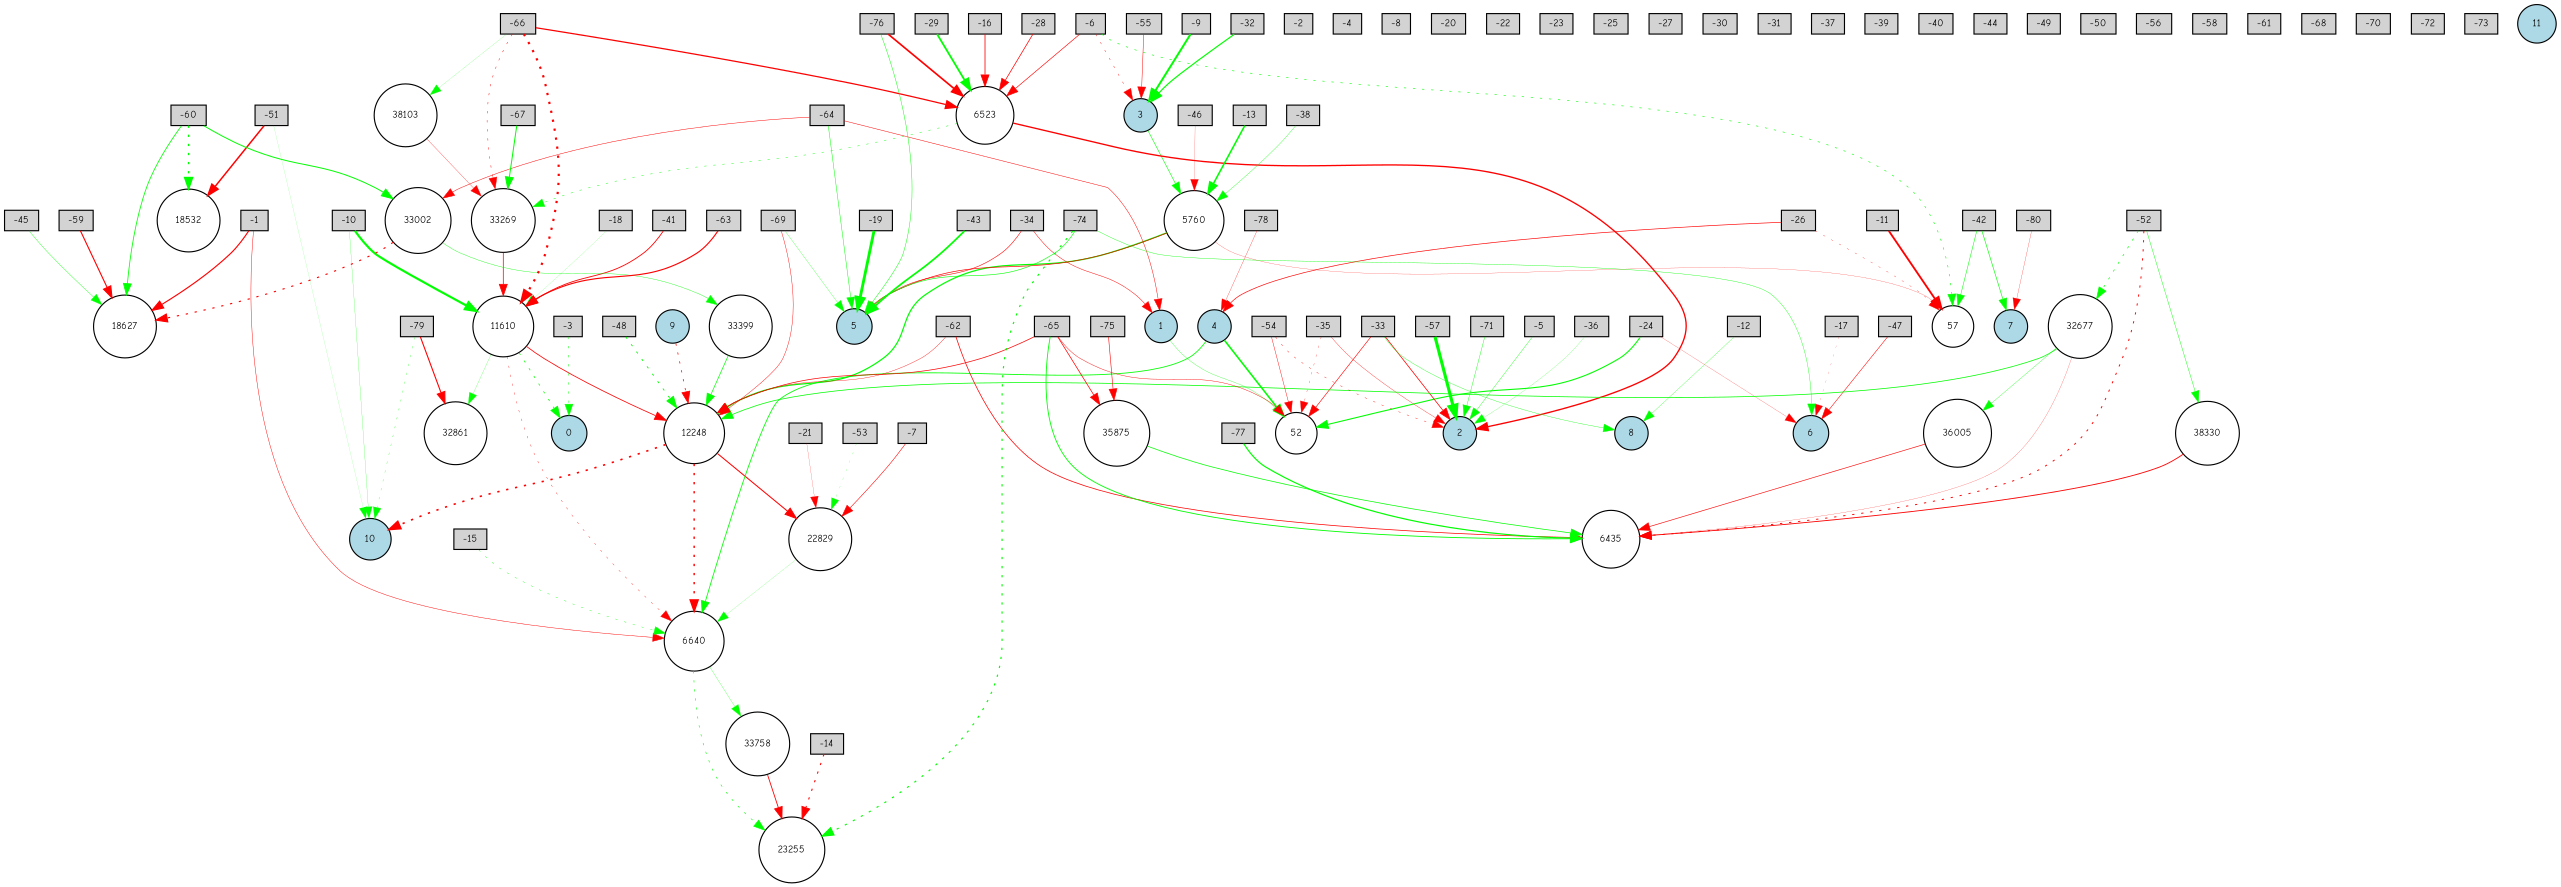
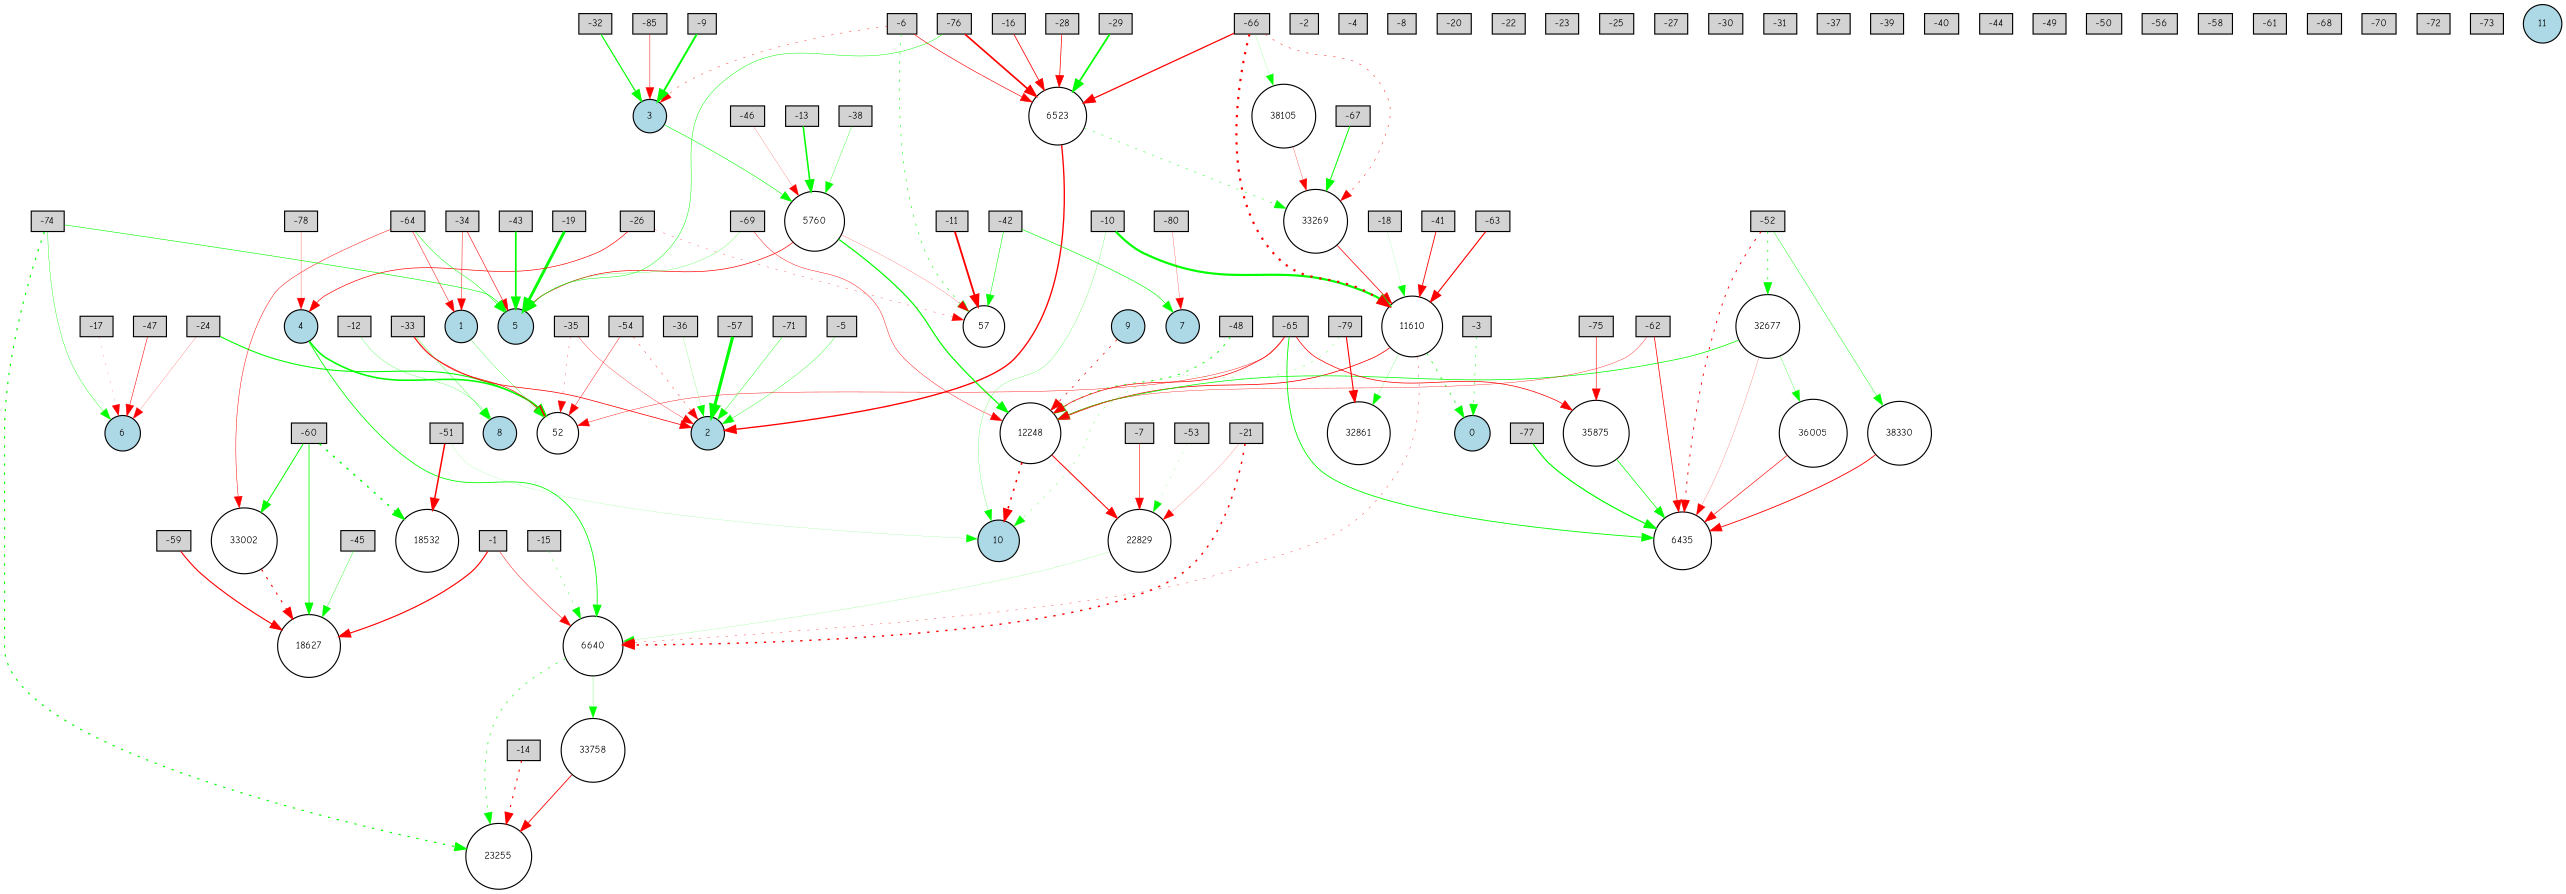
node "-55": label "-55" -> "-85"
node "38103": label "38103" -> "38105"
node "33399": removed
edge "12248" -> "6640": now "-21" -> "6640"
